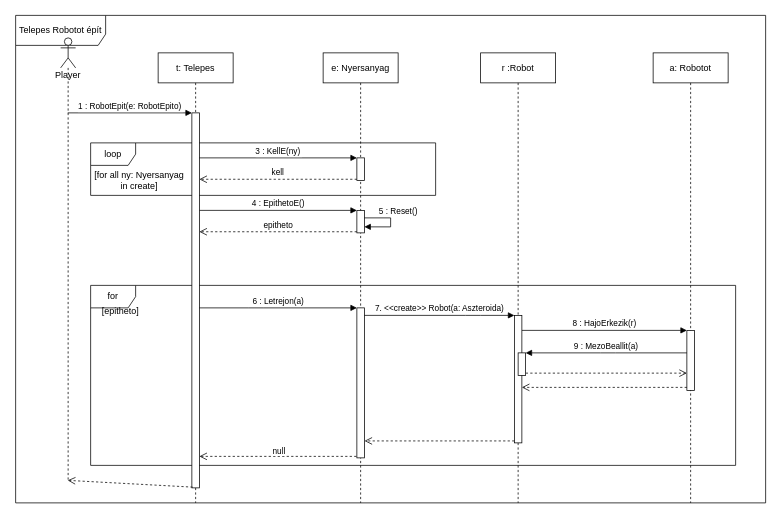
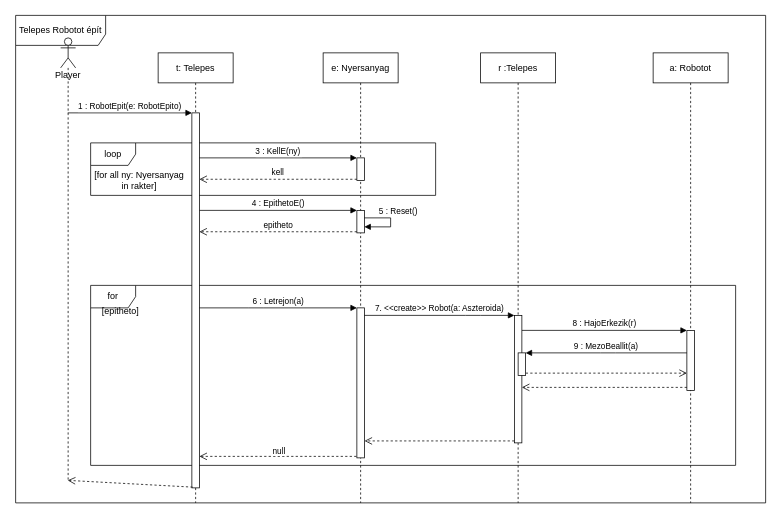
node "r :Robot": label "r :Robot" -> "r :Telepes"
node "[for all ny: Nyersanyag in create]": label "[for all ny: Nyersanyag in create]" -> "[for all ny: Nyersanyag in rakter]"
